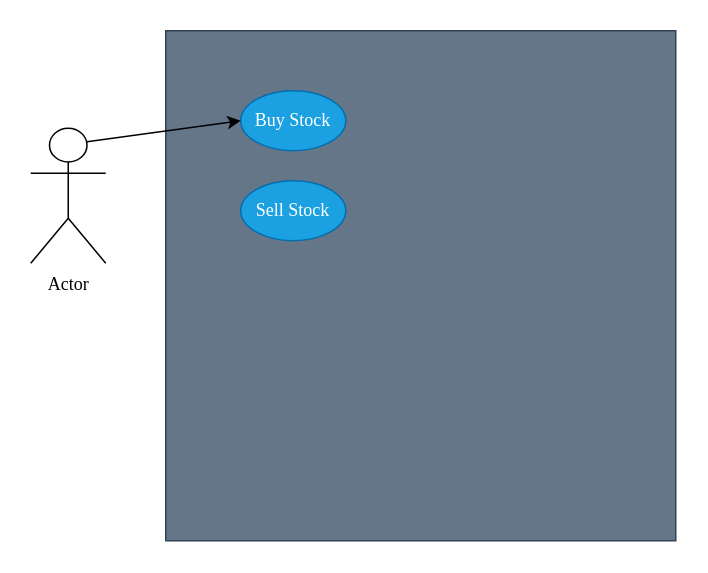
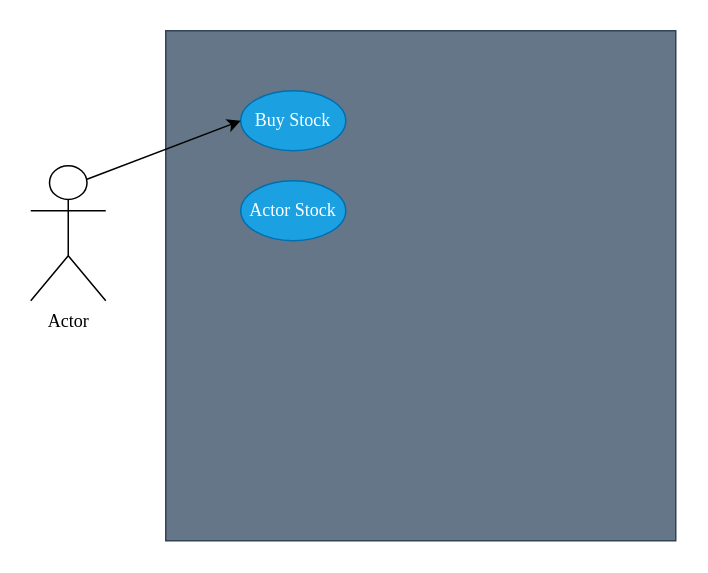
node "Actor": moved (68, 196) -> (68, 233)
node "Sell Stock": label "Sell Stock" -> "Actor Stock"
